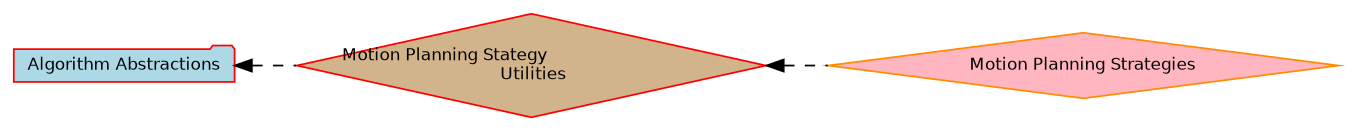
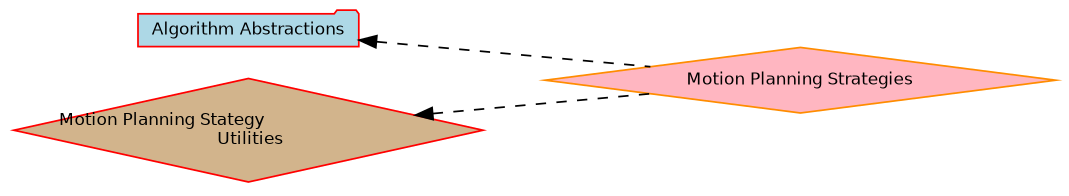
edge "Motion Planning Stategy Utilities" -> "Algorithm Abstractions": now "Motion Planning Strategies" -> "Algorithm Abstractions"
